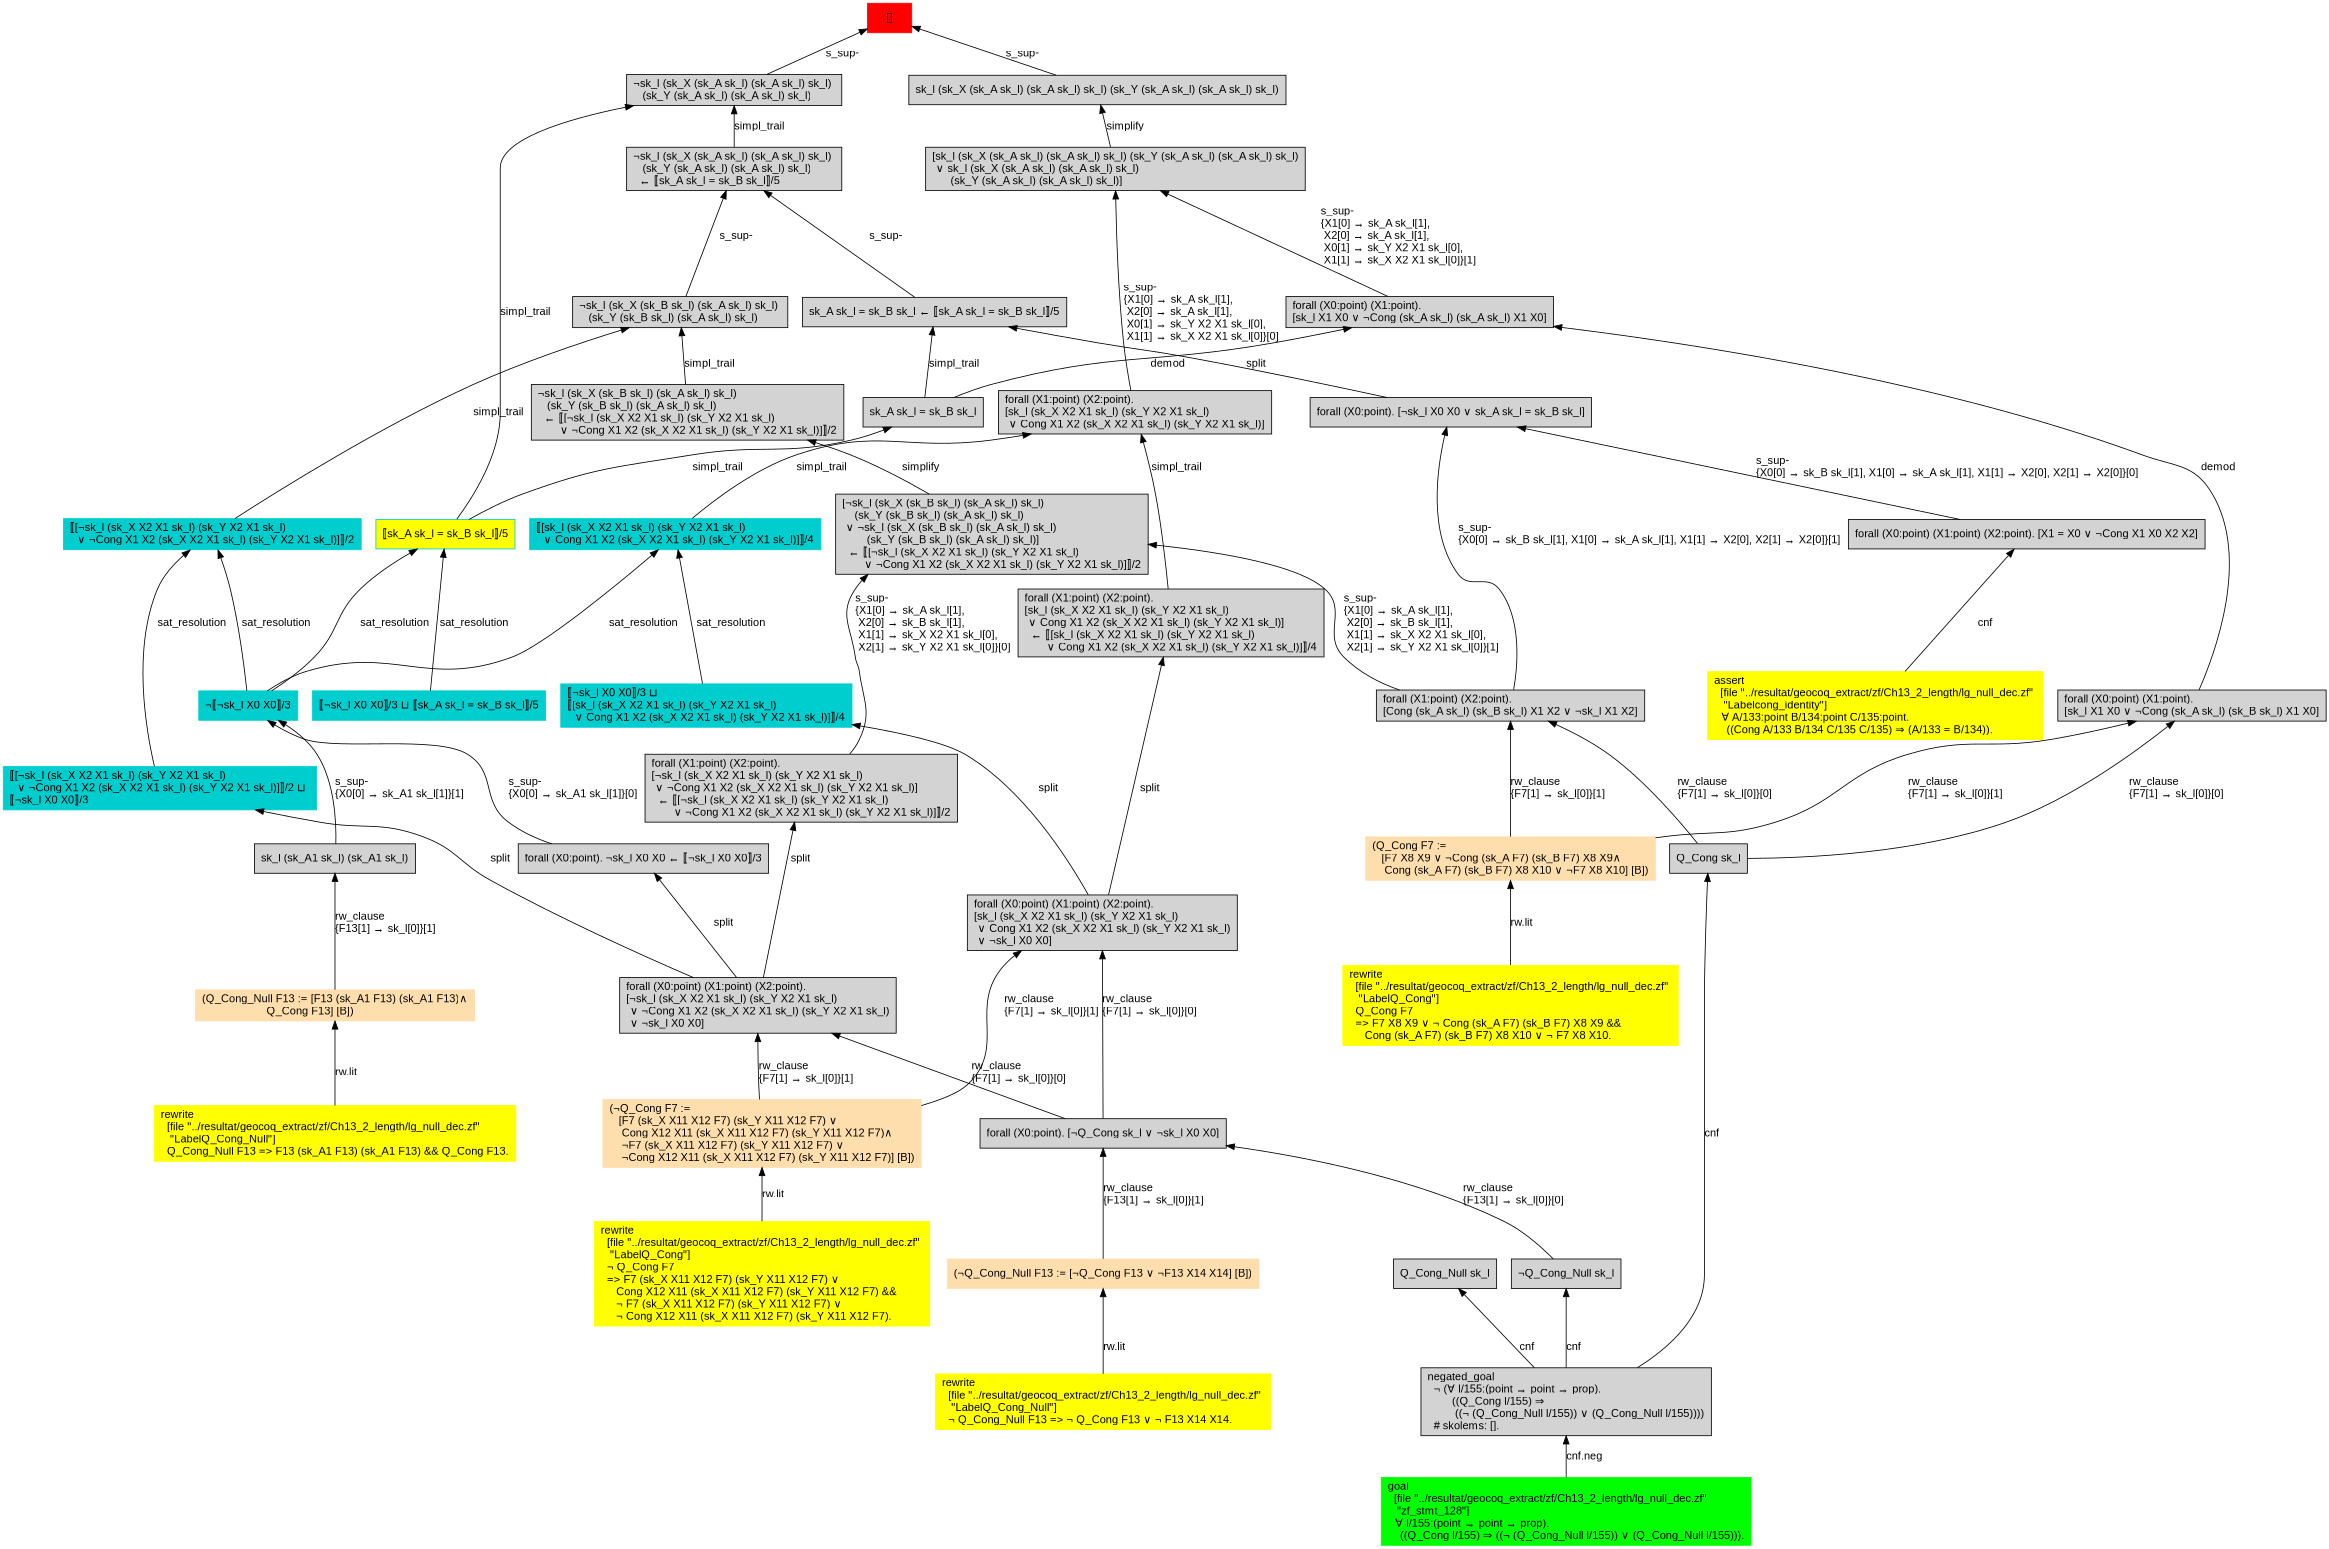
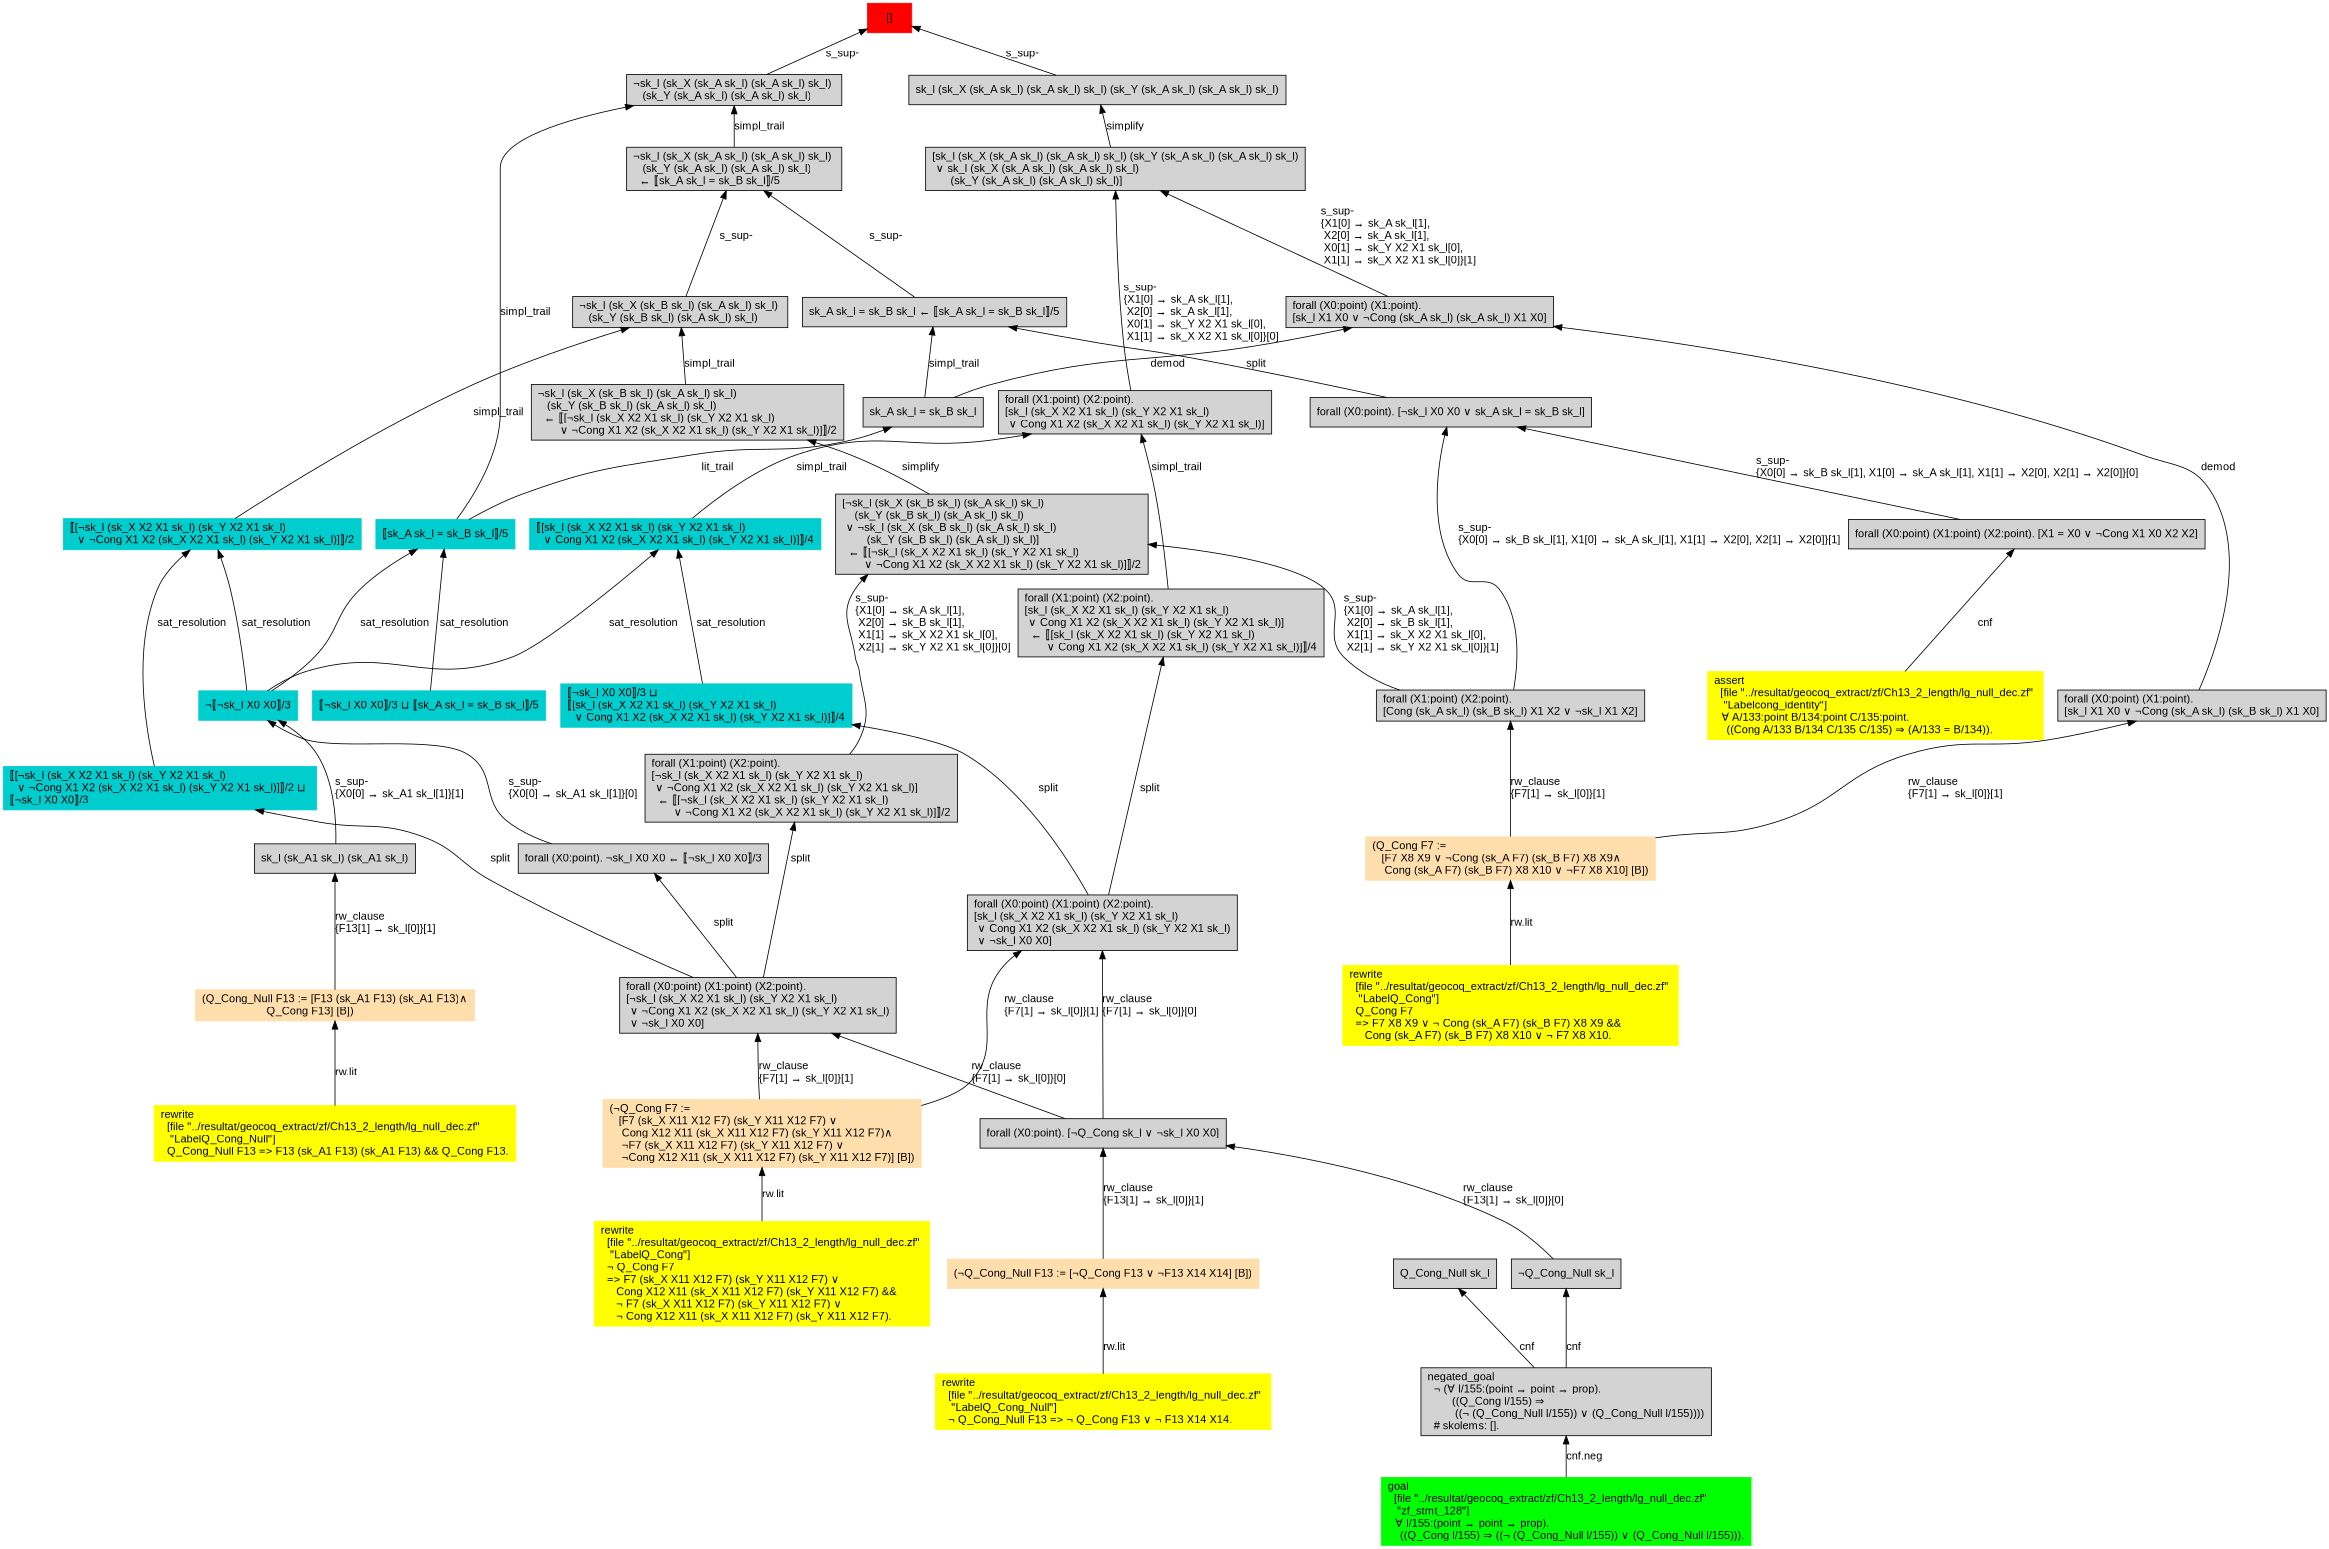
edge "⟦sk_A sk_l = sk_B sk_l⟧/5" -> "sk_A sk_l = sk_B sk_l": label "simpl_trail" -> "lit_trail"
node "⟦sk_A sk_l = sk_B sk_l⟧/5": fillcolor yellow -> cyan3
node "Q_Cong sk_l": removed
